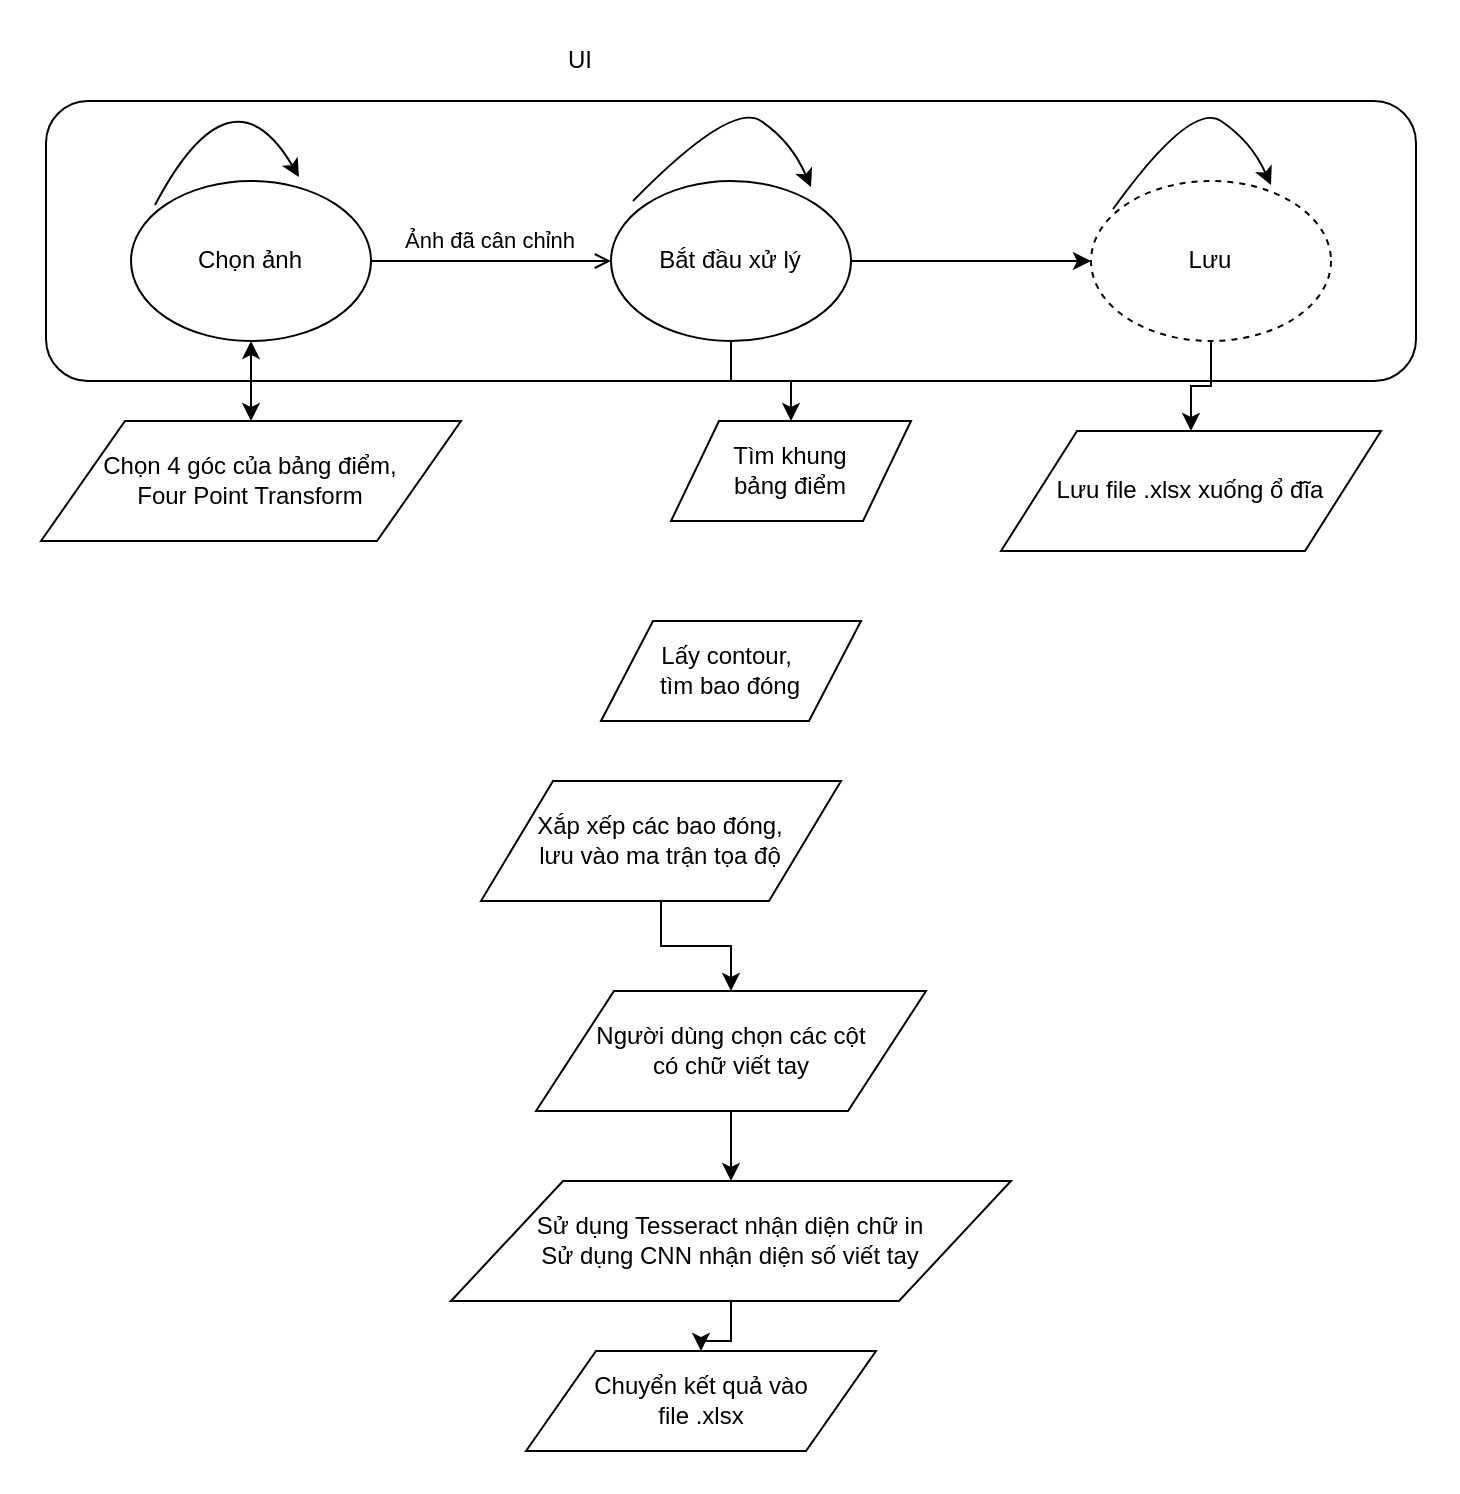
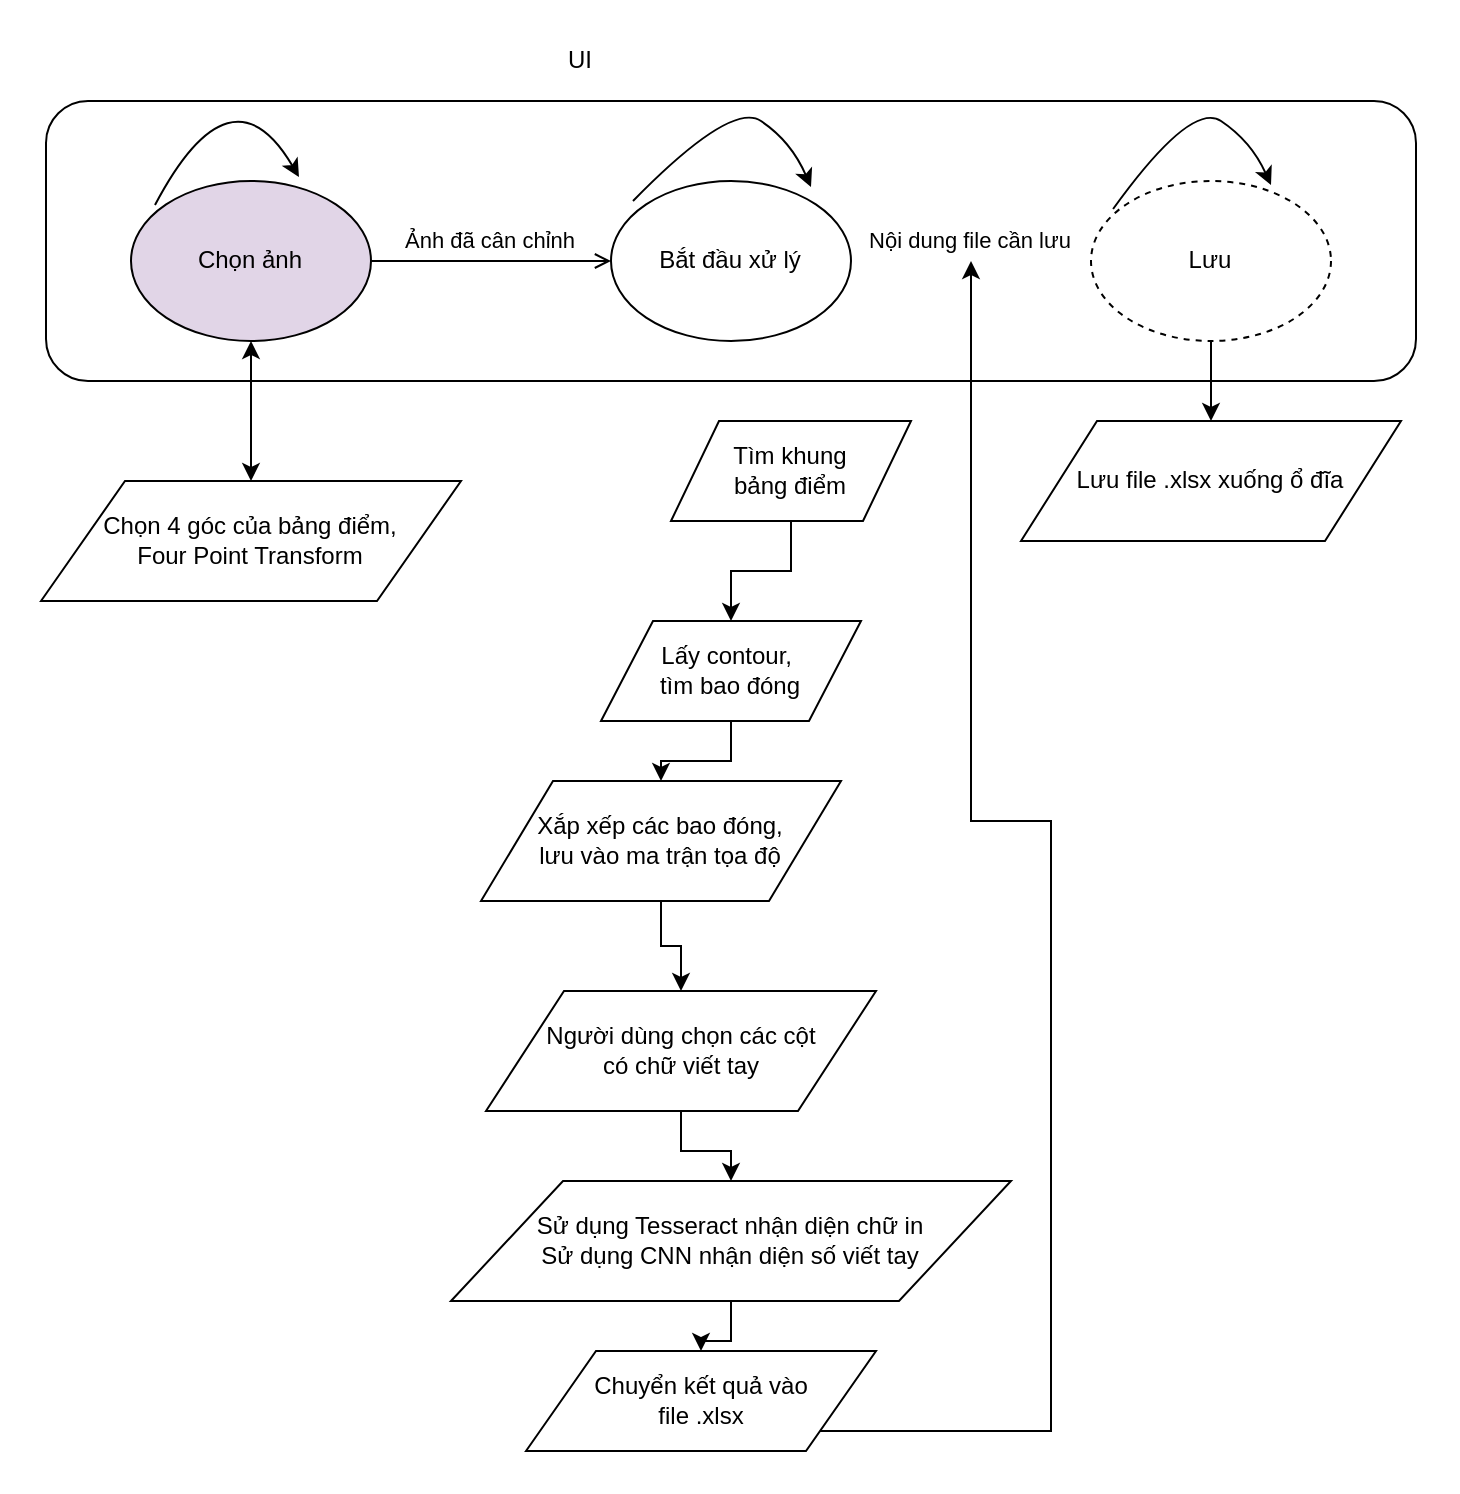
node "Nội dung file cần lưu": added
node "Chọn ảnh": fillcolor #ffffff -> #e1d5e7
edge "Bắt đầu xử lý" -> "Lưu": removed
edge "Bắt đầu xử lý" -> "Tìm khung bảng điểm": removed
node "Chọn 4 góc của bảng điểm, Four Point Transform": moved (251, 481) -> (251, 541)
node "Lưu file .xlsx xuống ổ đĩa": moved (1191, 491) -> (1211, 481)
edge "Tìm khung bảng điểm" -> "Lấy contour, tìm bao đóng": added
edge "Lấy contour, tìm bao đóng" -> "Xắp xếp các bao đóng, lưu vào ma trận tọa độ": added
edge "Chuyển kết quả vào file .xlsx" -> "Nội dung file cần lưu": added
node "Người dùng chọn các cột có chữ viết tay": moved (731, 1051) -> (681, 1051)
